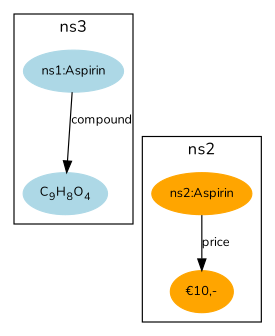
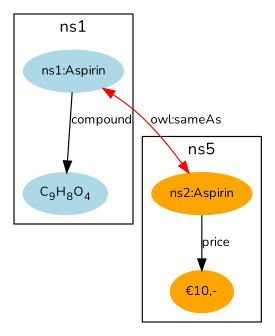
cluster "ns3": label "ns3" -> "ns1"
edge "ns1:Aspirin" -- "ns2:Aspirin": added, label "owl:sameAs"
cluster "ns2": label "ns2" -> "ns5"
